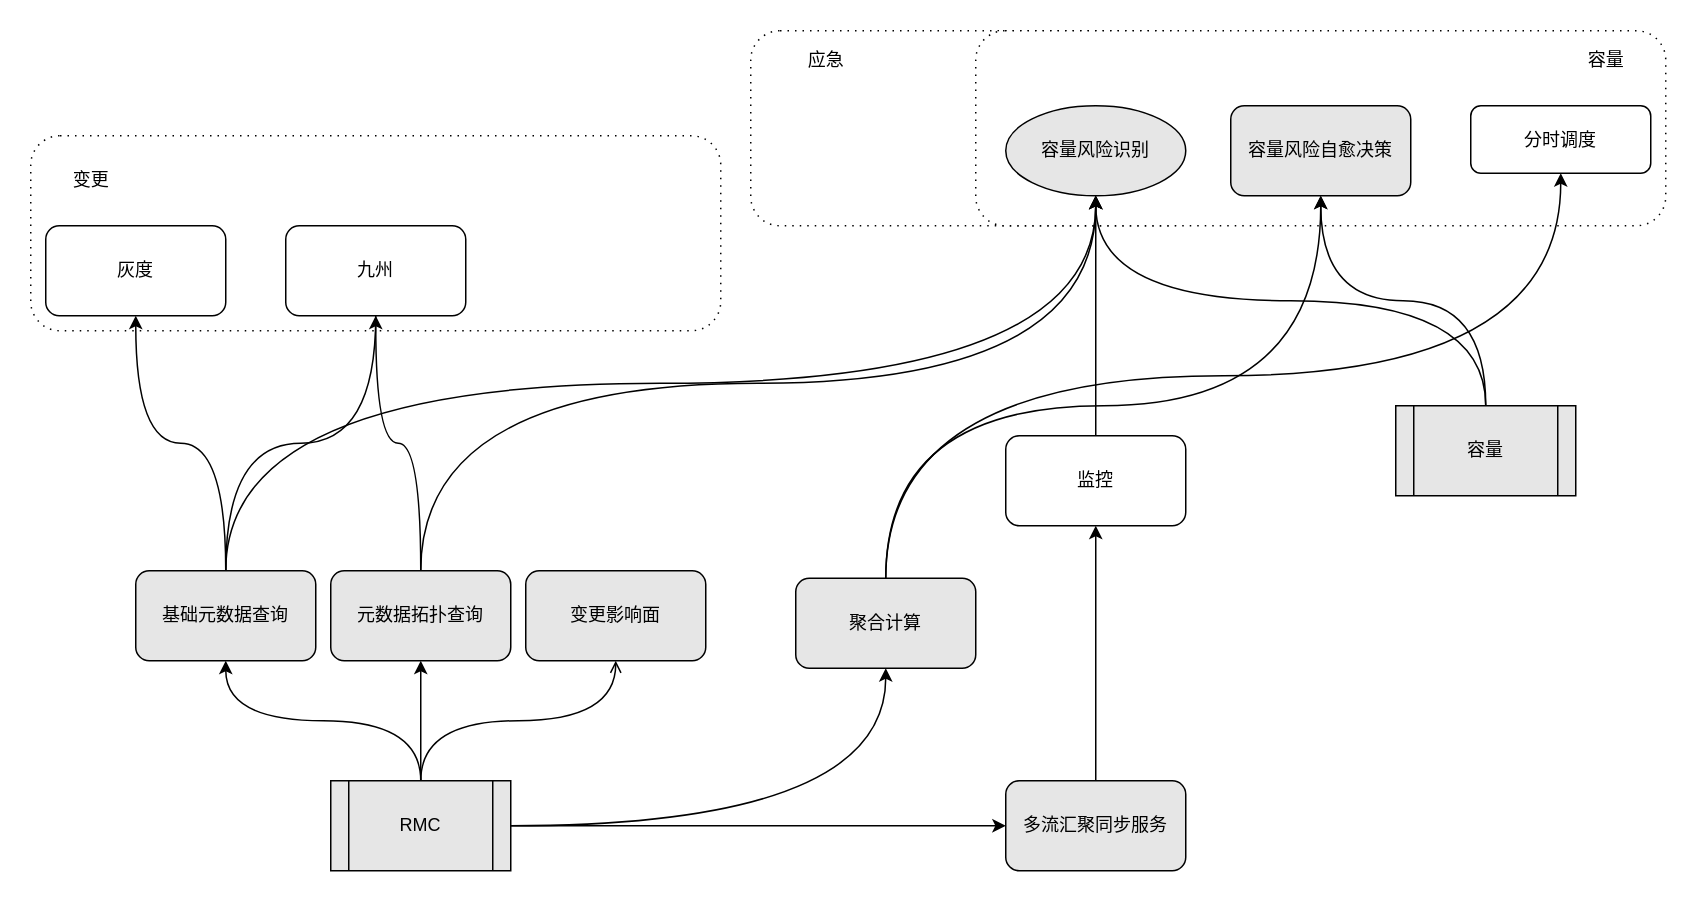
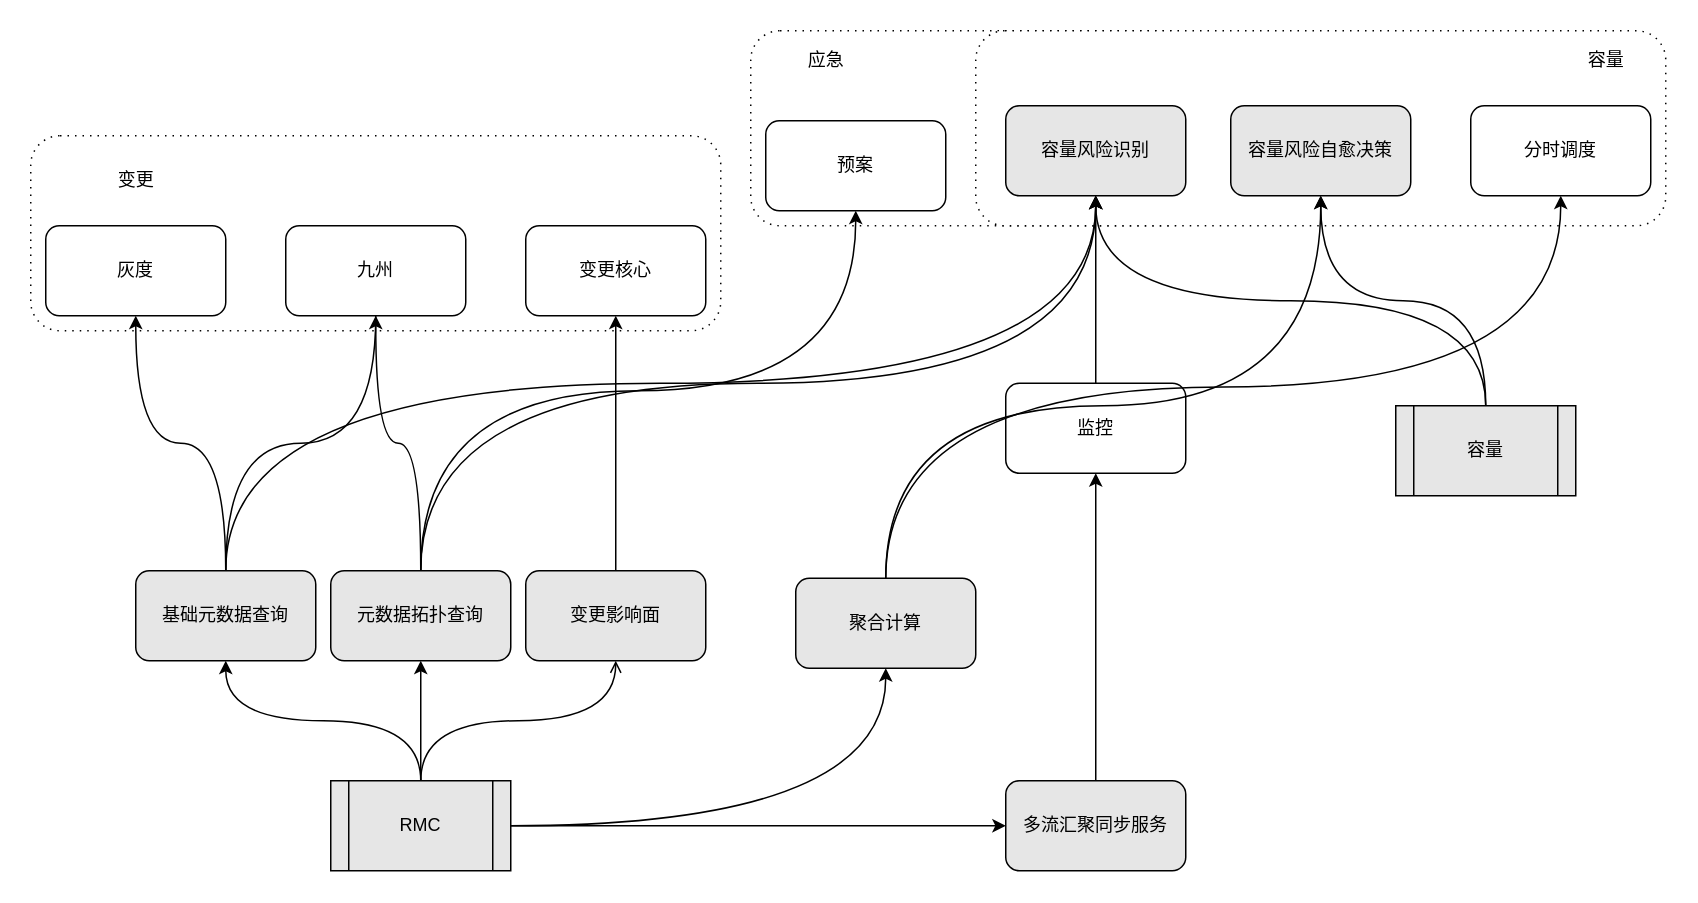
node "分时调度": size 180x68 -> 180x90
node "容量风险识别": shape ellipse -> rounded rectangle
node "预案": added
node "变更": moved (91, 181) -> (136, 181)
node "变更核心": added
edge "元数据拓扑查询" -> "预案": added
edge "变更影响面" -> "变更核心": added
node "监控": moved (1096, 481) -> (1096, 428)
